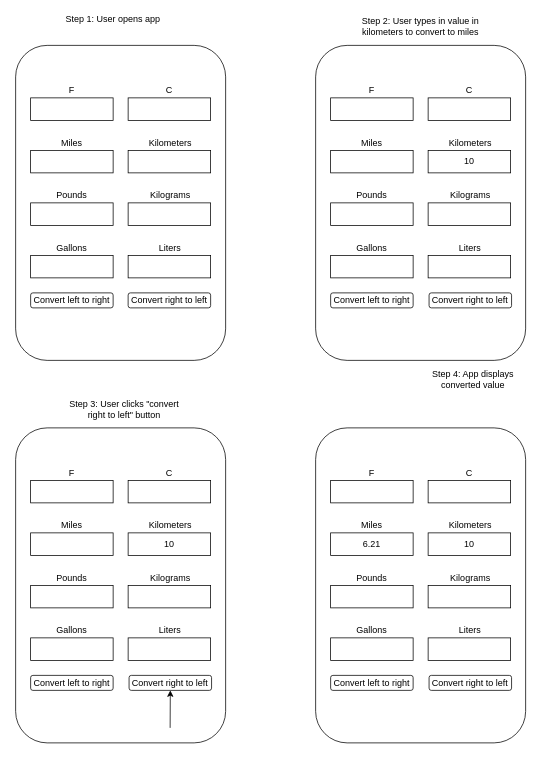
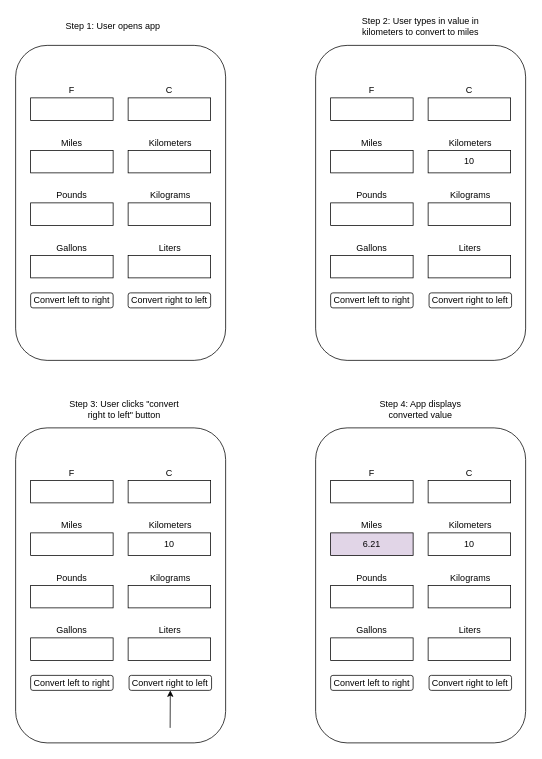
node "Step 1: User opens app": moved (113, 19) -> (113, 27)
node "Step 4: App displays converted value": moved (473, 379) -> (420, 409)
node "6.21": fillcolor #ffffff -> #e1d5e7
